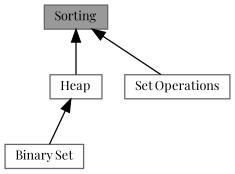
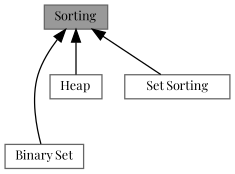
node "Set Operations": label "Set Operations" -> "Set Sorting"
edge "Binary Set" -> "Heap": now "Binary Set" -> "Sorting"
